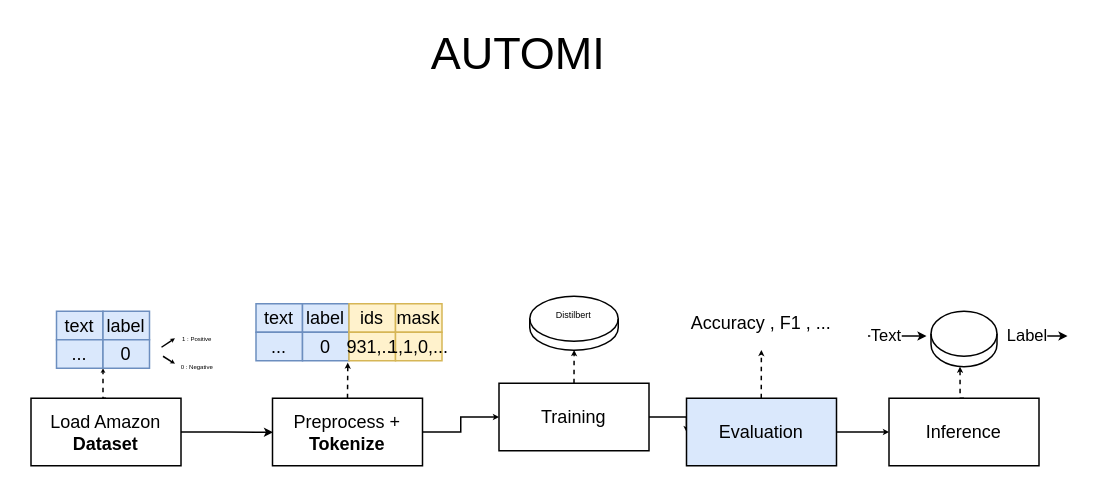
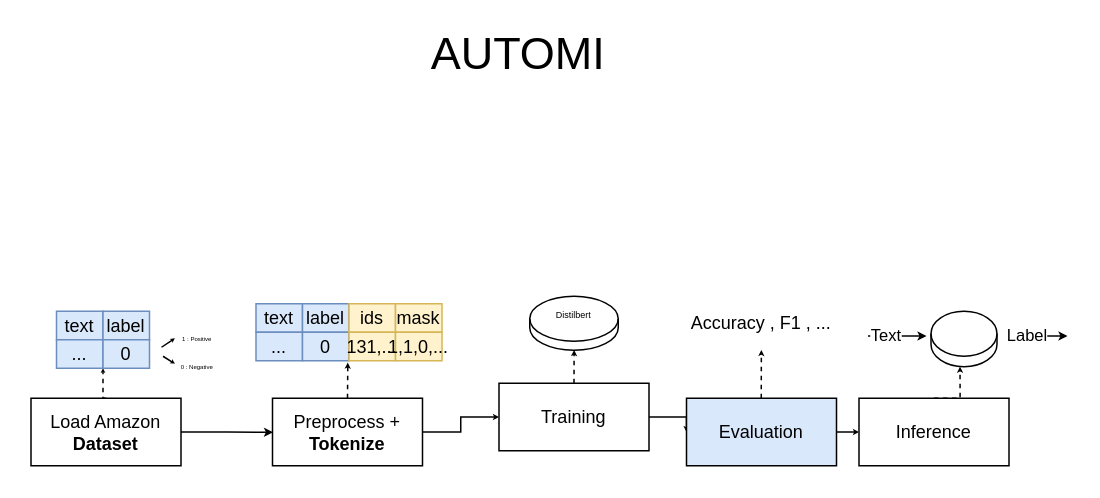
node "931,...": label "931,..." -> "131,..."
node "Inference": moved (964, 432) -> (934, 432)
